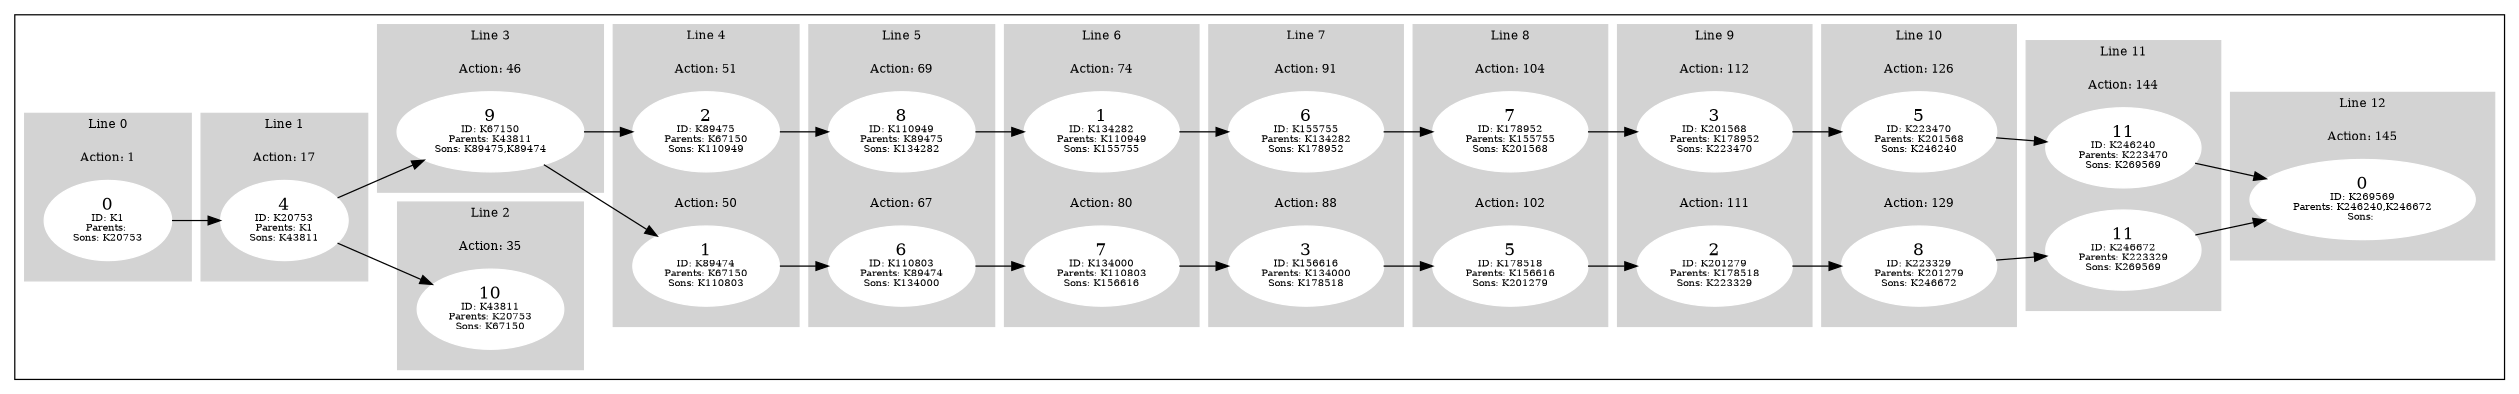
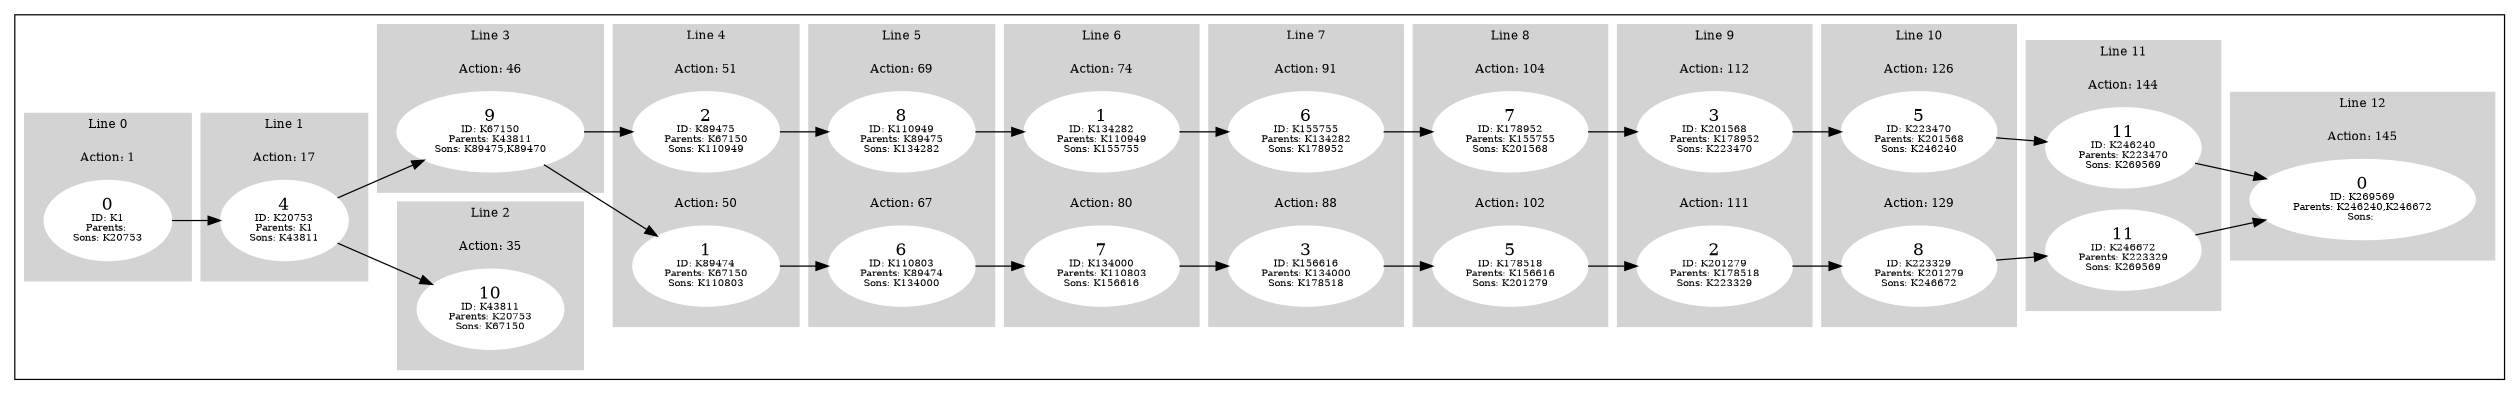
node "9": text "Sons: K89475,K89474" -> "Sons: K89475,K89470"
